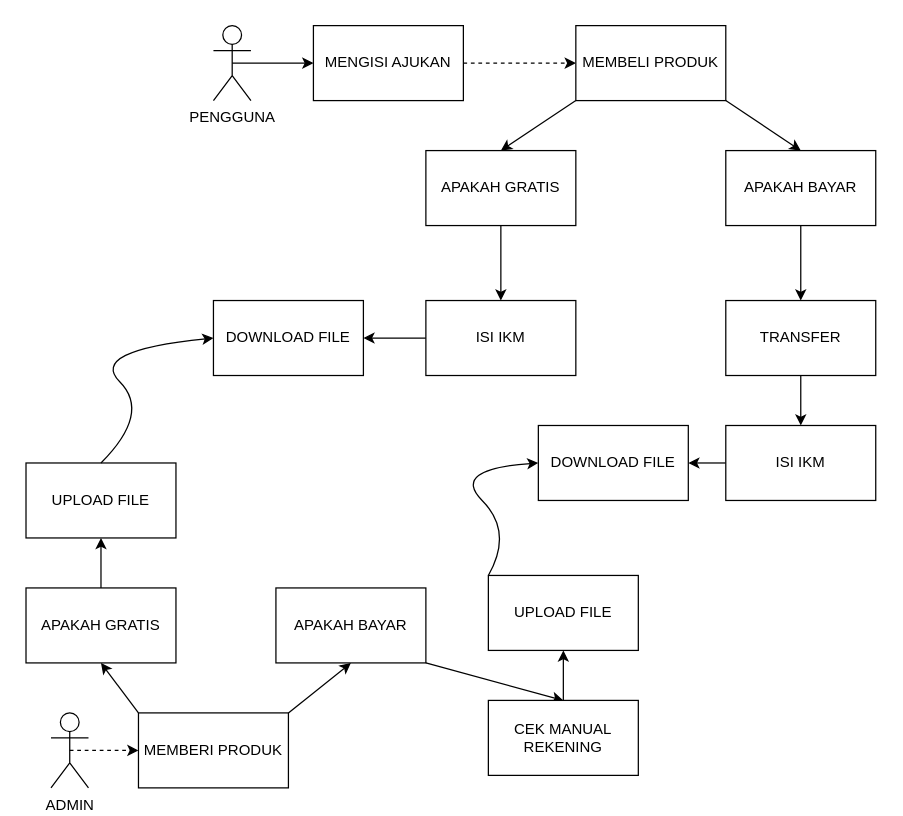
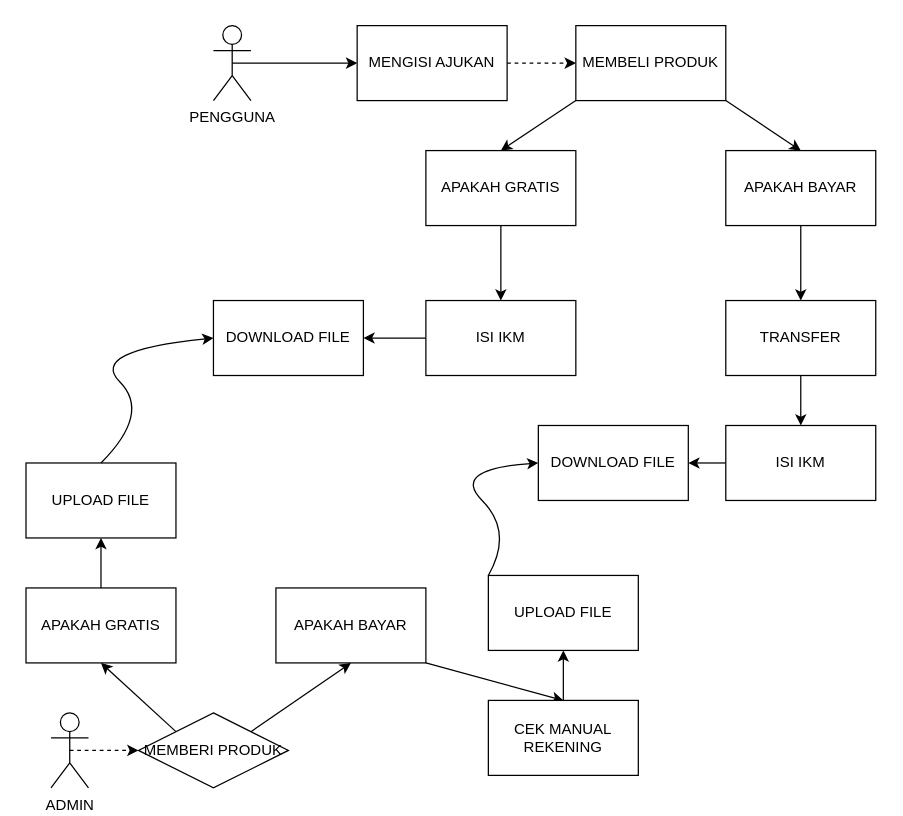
node "MENGISI AJUKAN": moved (388, 63) -> (432, 63)
node "MEMBERI PRODUK": shape rectangle -> diamond
